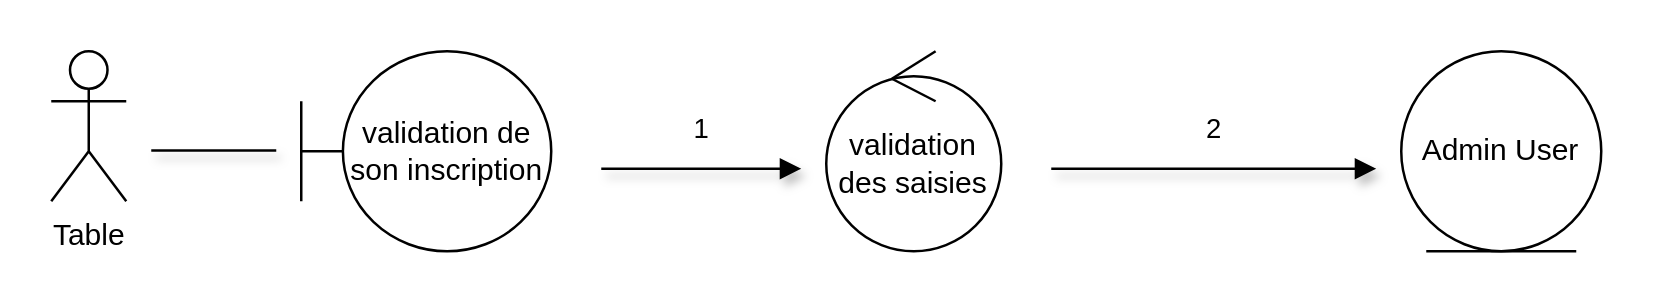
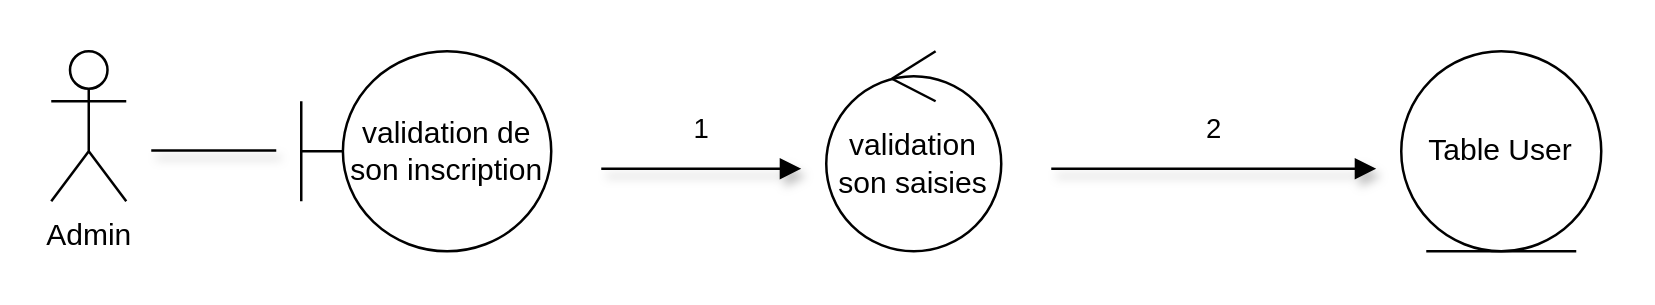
node "Admin User": label "Admin User" -> "Table User"
node "validation des saisies": label "validation des saisies" -> "validation son saisies"
node "Table": label "Table" -> "Admin"
